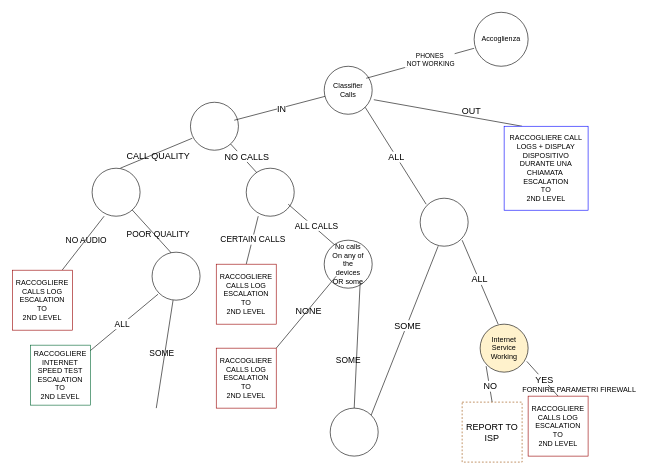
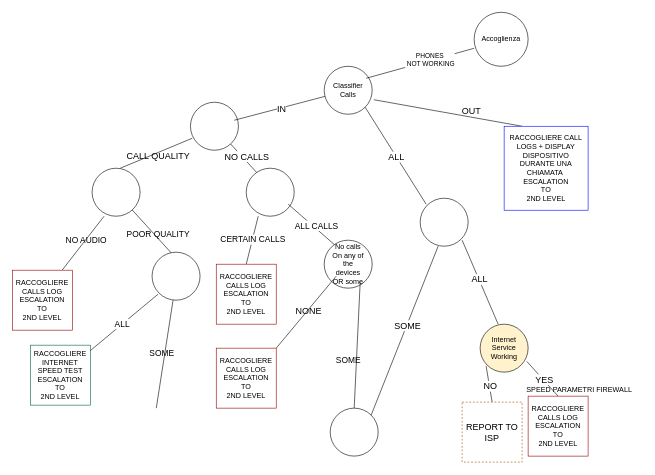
node "FORNIRE PARAMETRI FIREWALL": label "FORNIRE PARAMETRI FIREWALL" -> "SPEED PARAMETRI FIREWALL"
